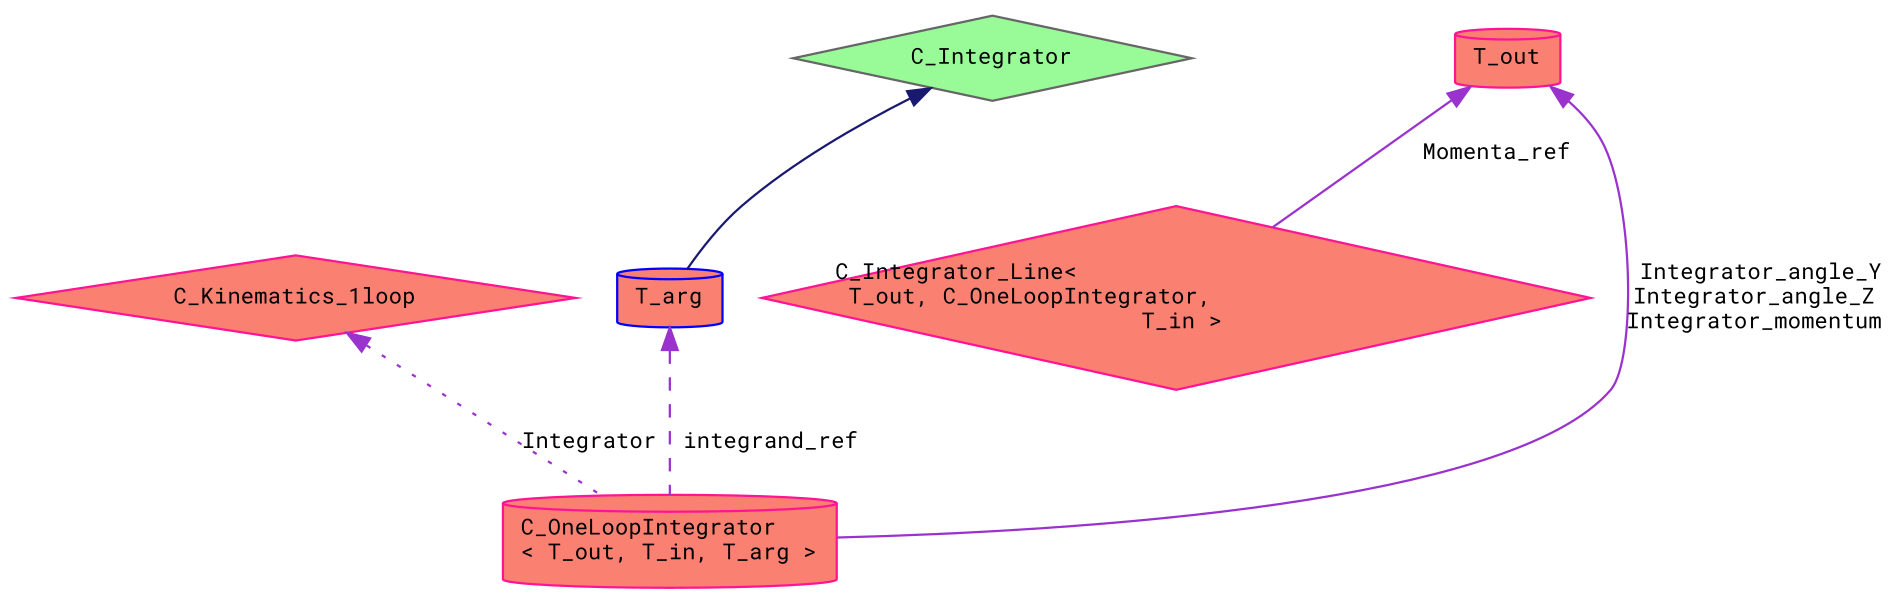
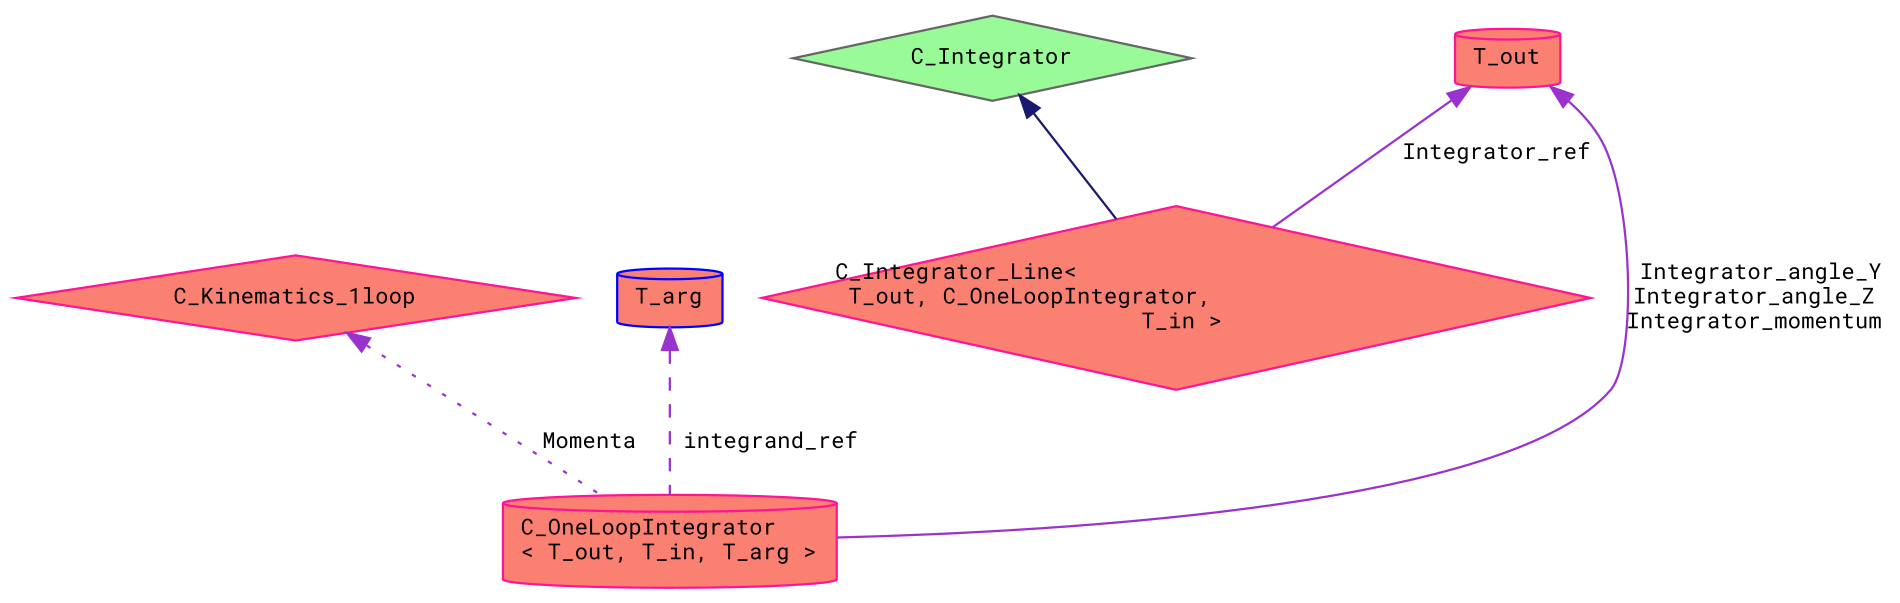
edge "C_Integrator_Line< T_out, C_OneLoopIntegrator, T_in >" -> "T_out": label " Momenta_ref" -> " Integrator_ref"
edge "T_arg" -> "C_Integrator": now "C_Integrator_Line< T_out, C_OneLoopIntegrator, T_in >" -> "C_Integrator"
edge "C_OneLoopIntegrator < T_out, T_in, T_arg >" -> "C_Kinematics_1loop": label " Integrator" -> " Momenta"
